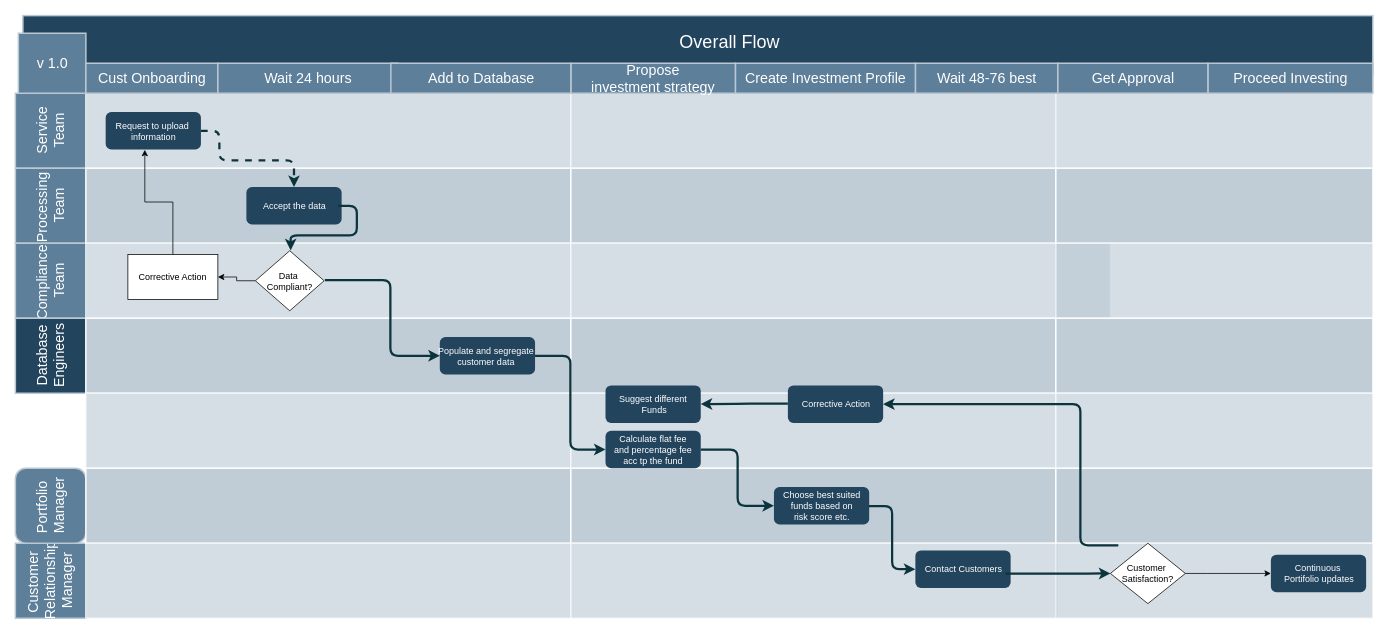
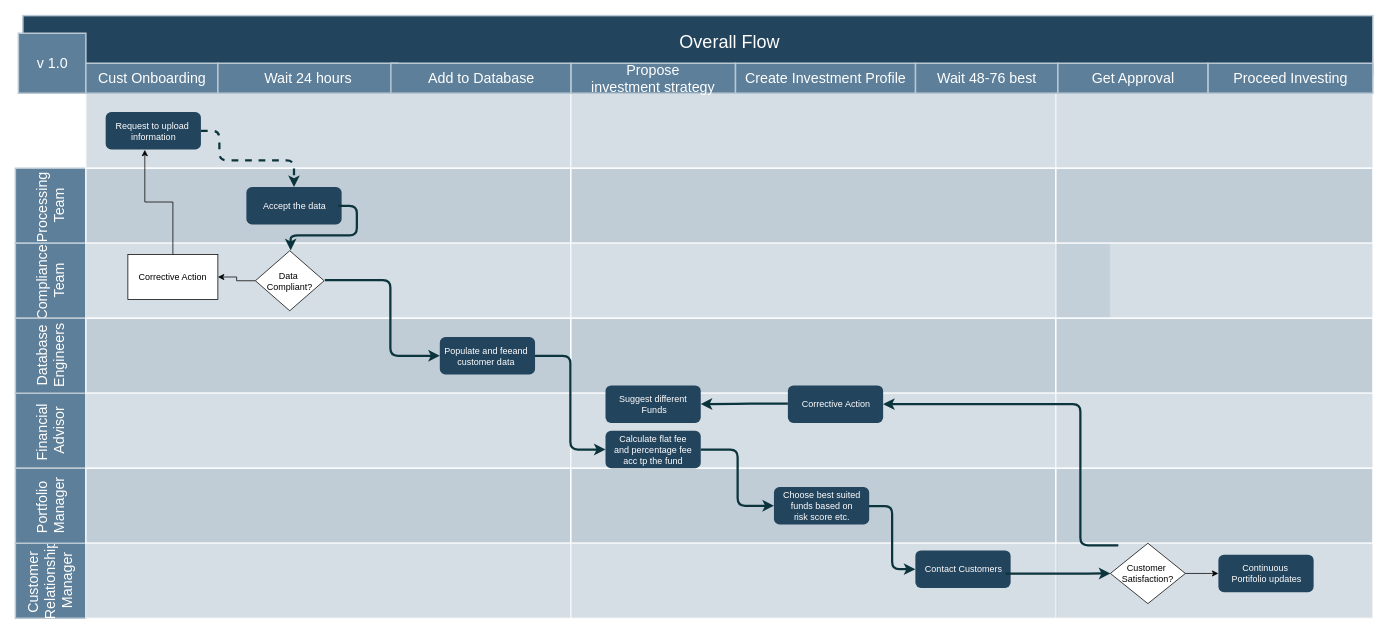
node "Service Team": removed
node "Database Engineers": fillcolor #23445d -> #5d7f99
node "Populate and segregate customer data": label "Populate and segregate customer data" -> "Populate and feeand customer data"
node "Financial Advisor": added
node "Portfolio Manager": shape rounded rectangle -> rectangle
node "Continuous Portifolio updates": moved (1319, 573) -> (1266, 573)
